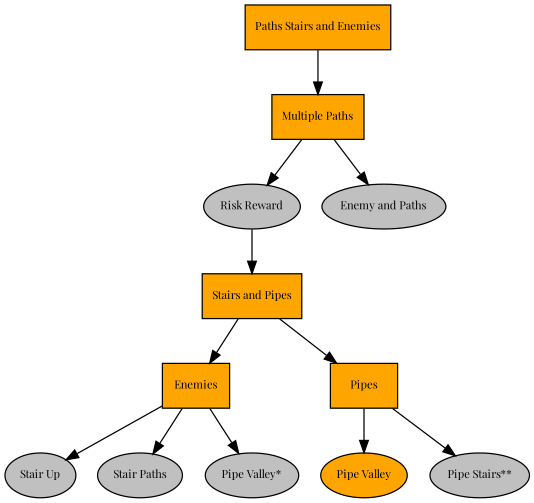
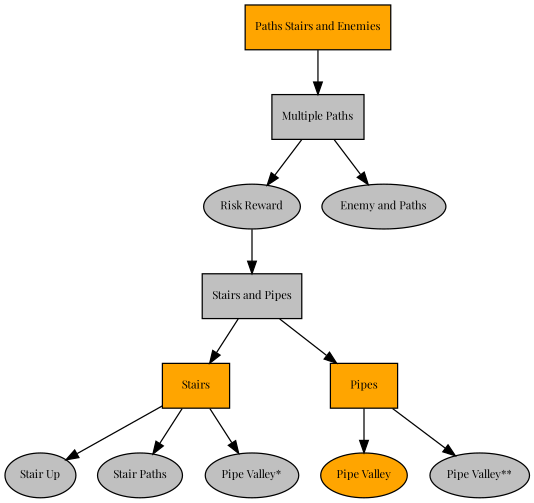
node "Multiple Paths": fillcolor orange -> gray
node "Stairs and Pipes": fillcolor orange -> gray
node "Enemies": label "Enemies" -> "Stairs"
node "Pipe Stairs**": label "Pipe Stairs**" -> "Pipe Valley**"
